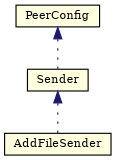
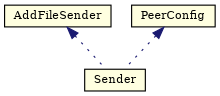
edge "AddFileSender" -> "Sender": reversed
